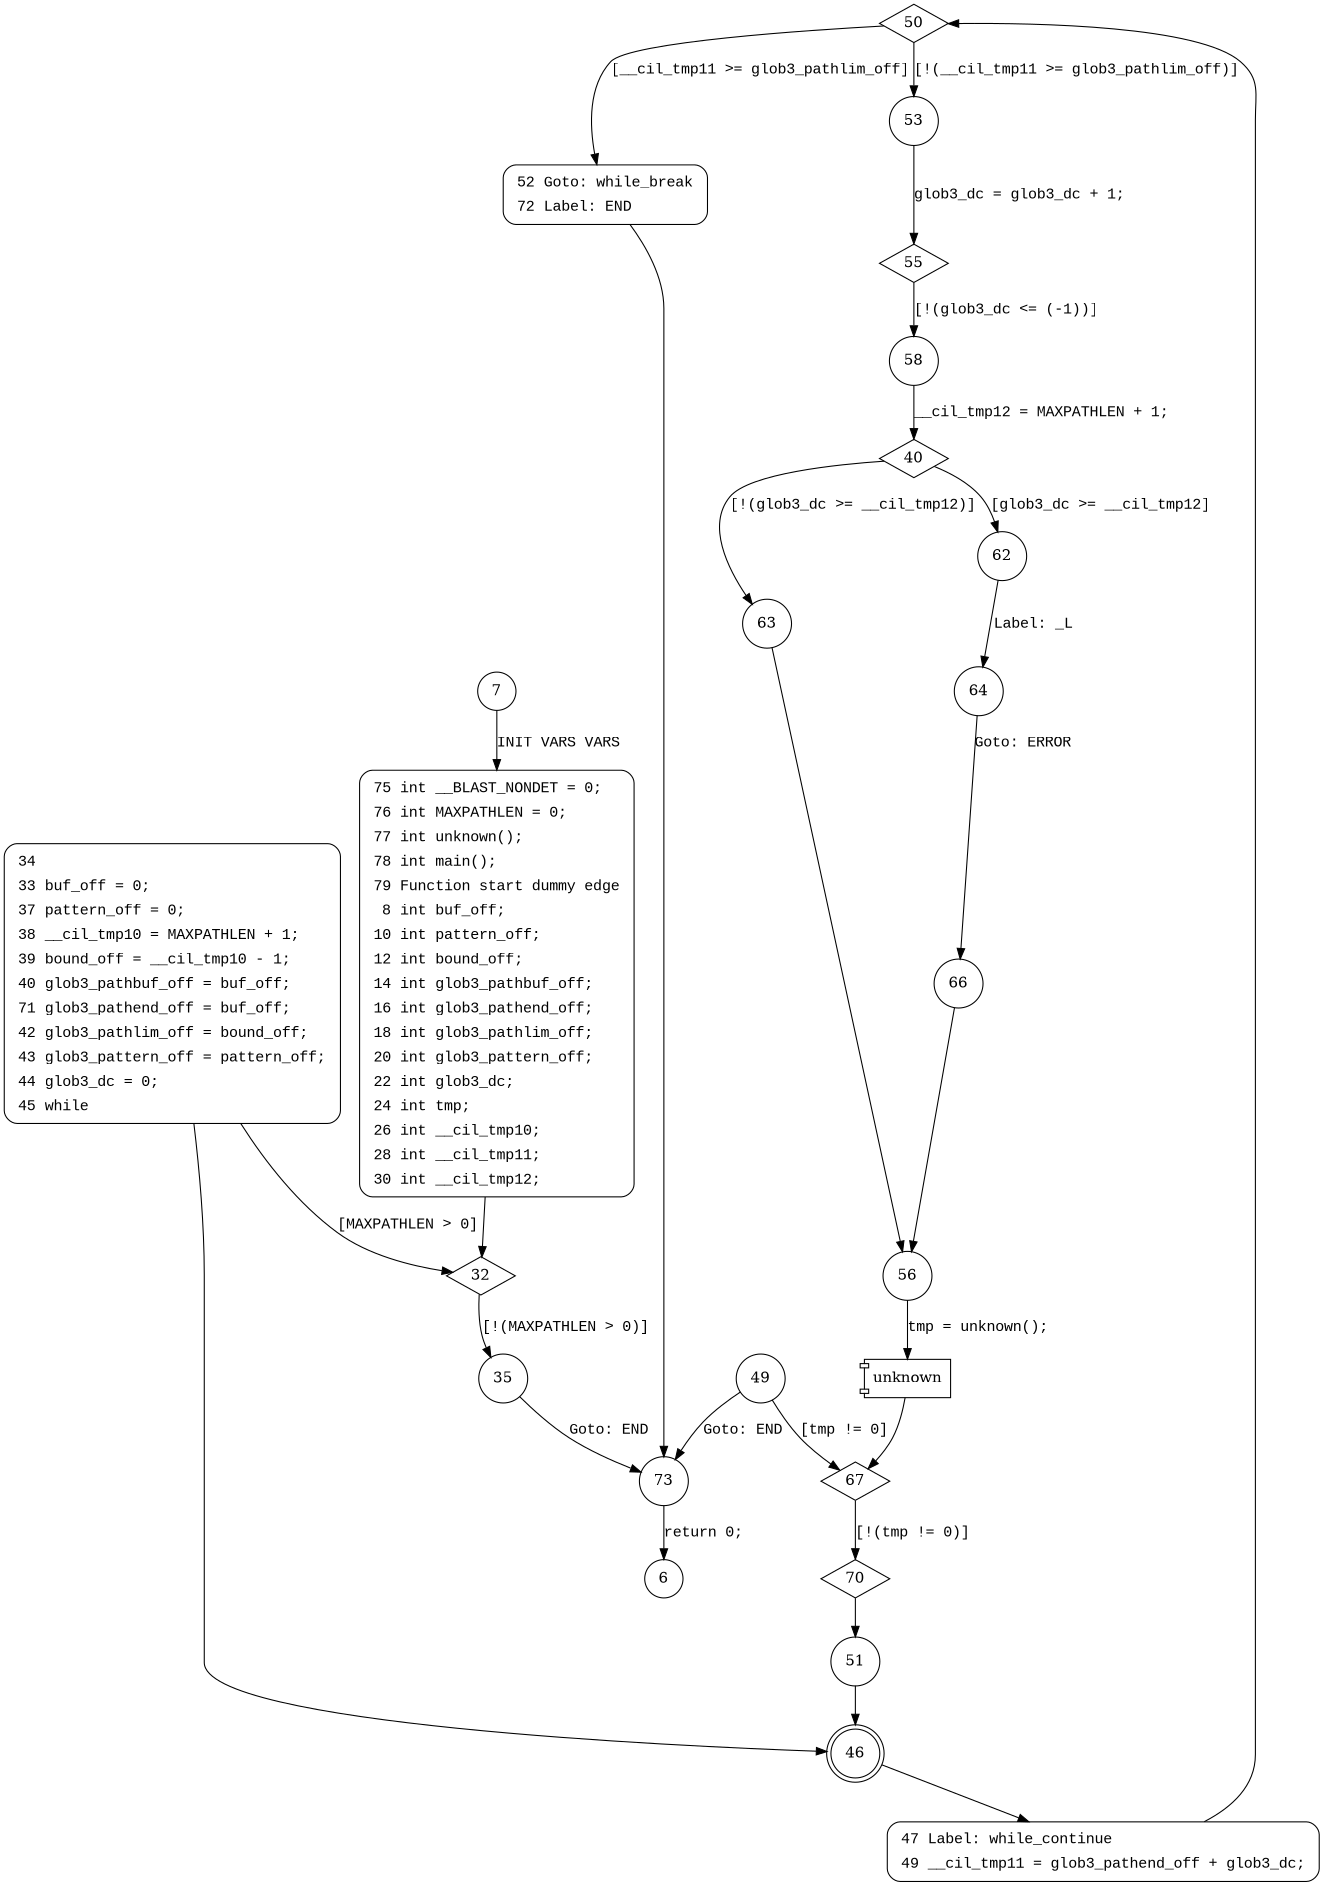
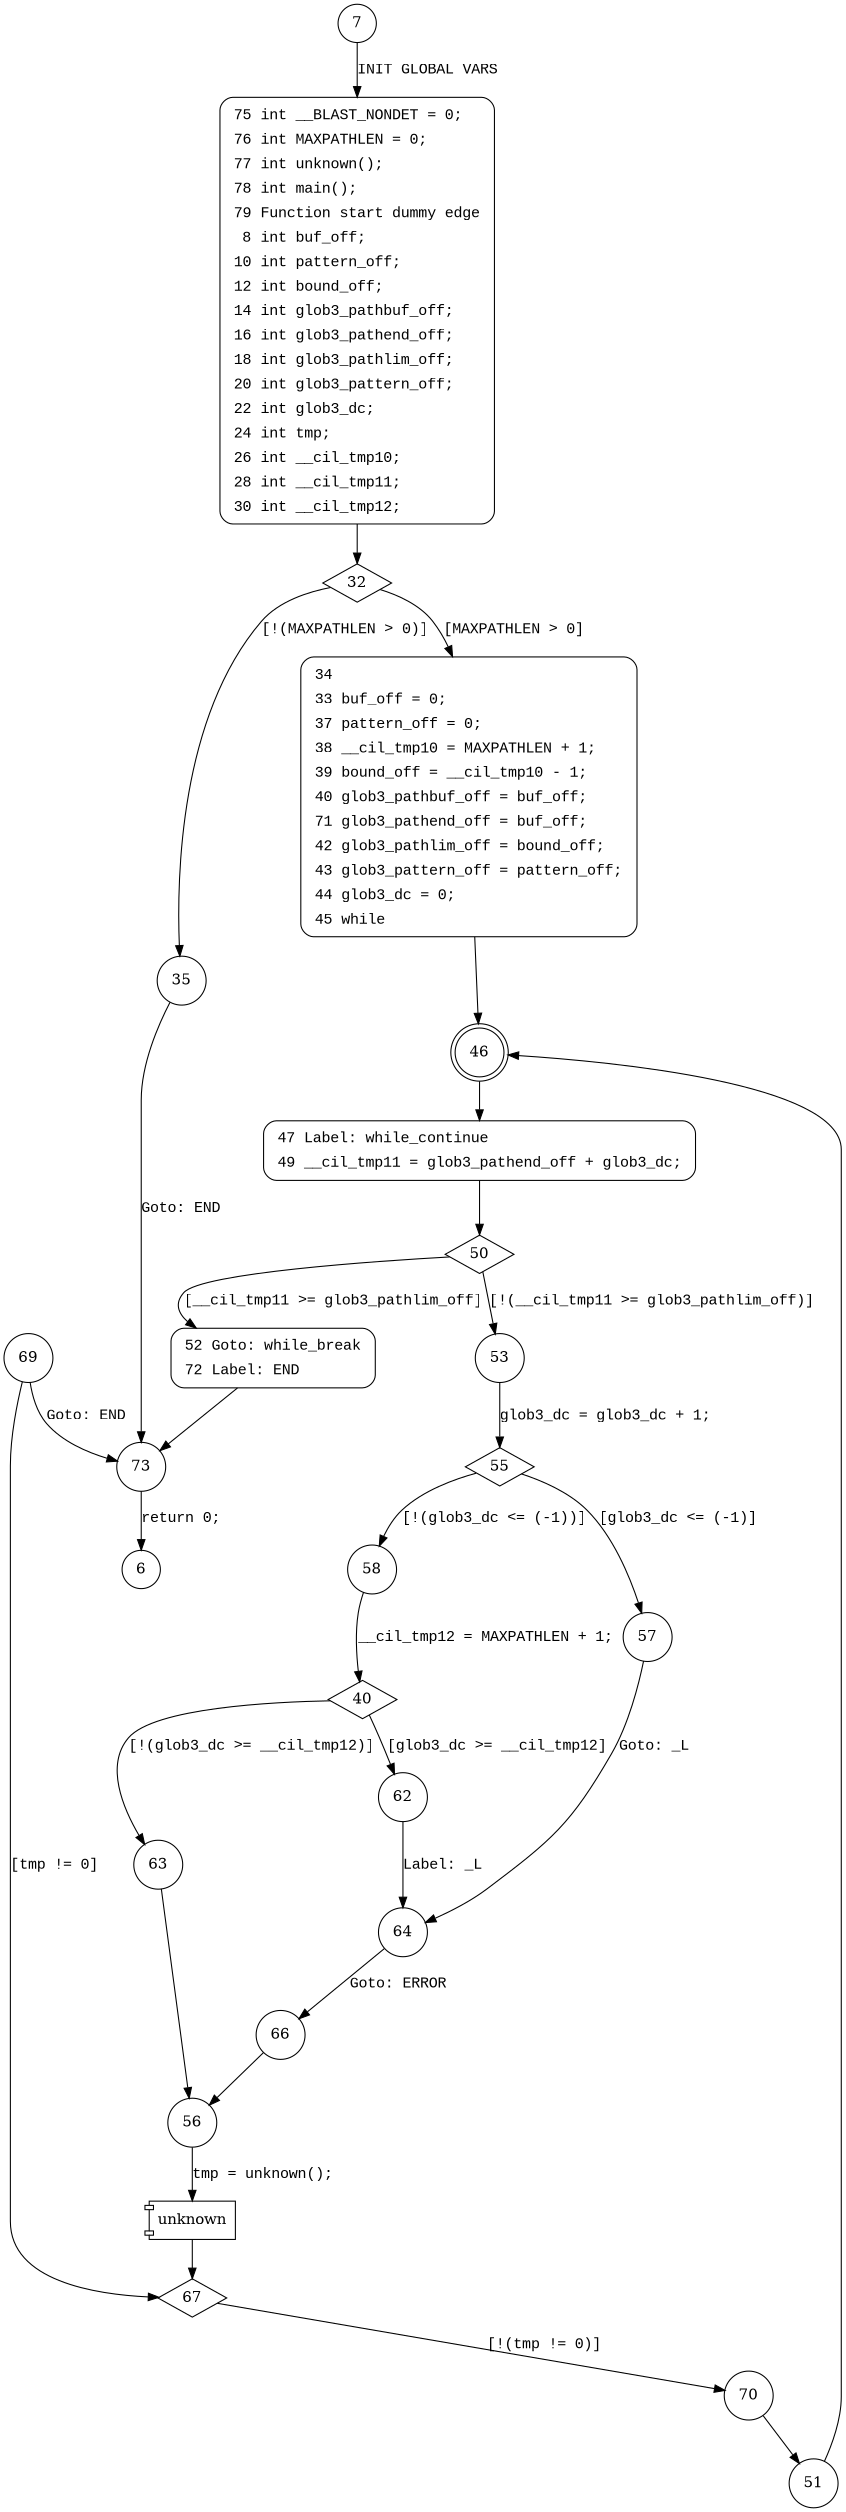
edge "7" -> "75": label "INIT VARS VARS" -> "INIT GLOBAL VARS"
edge "34" -> "32": reversed
node "49": label "49" -> "69"
node "70": shape diamond -> circle
node "57": added
